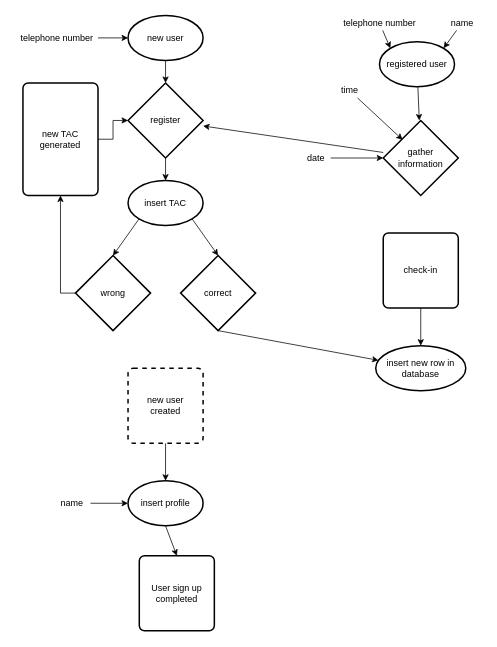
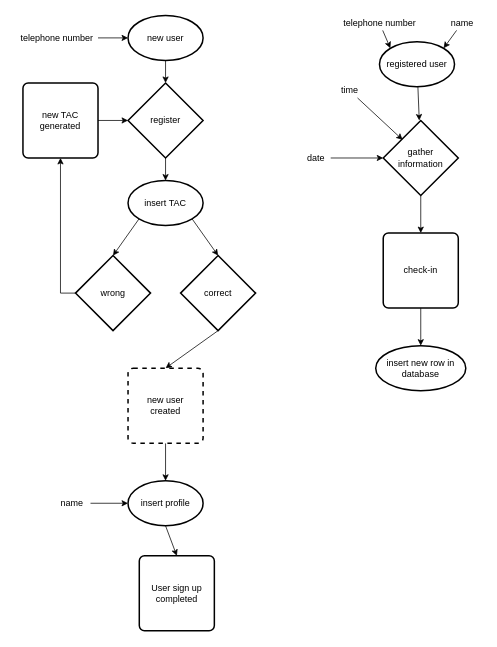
node "new TAC generated": size 75x113 -> 75x75
edge "gather information" -> "register": now "gather information" -> "check-in"
edge "correct" -> "insert new row in database": now "correct" -> "new user created"
